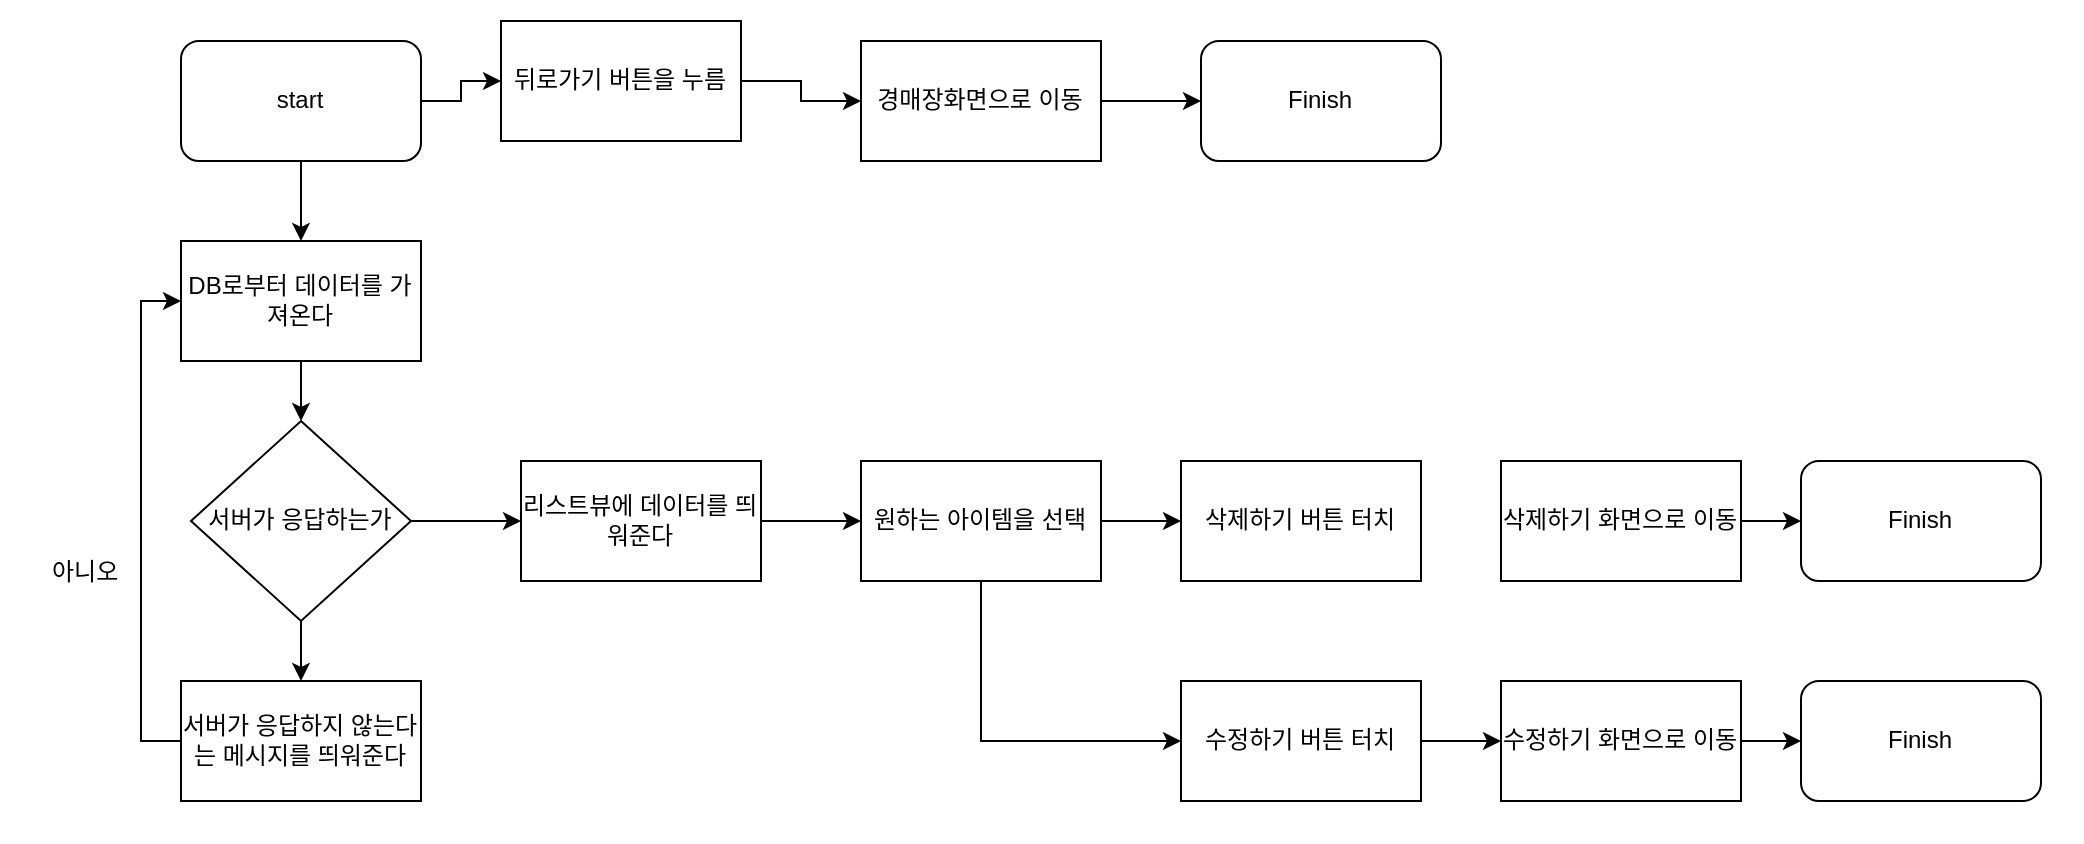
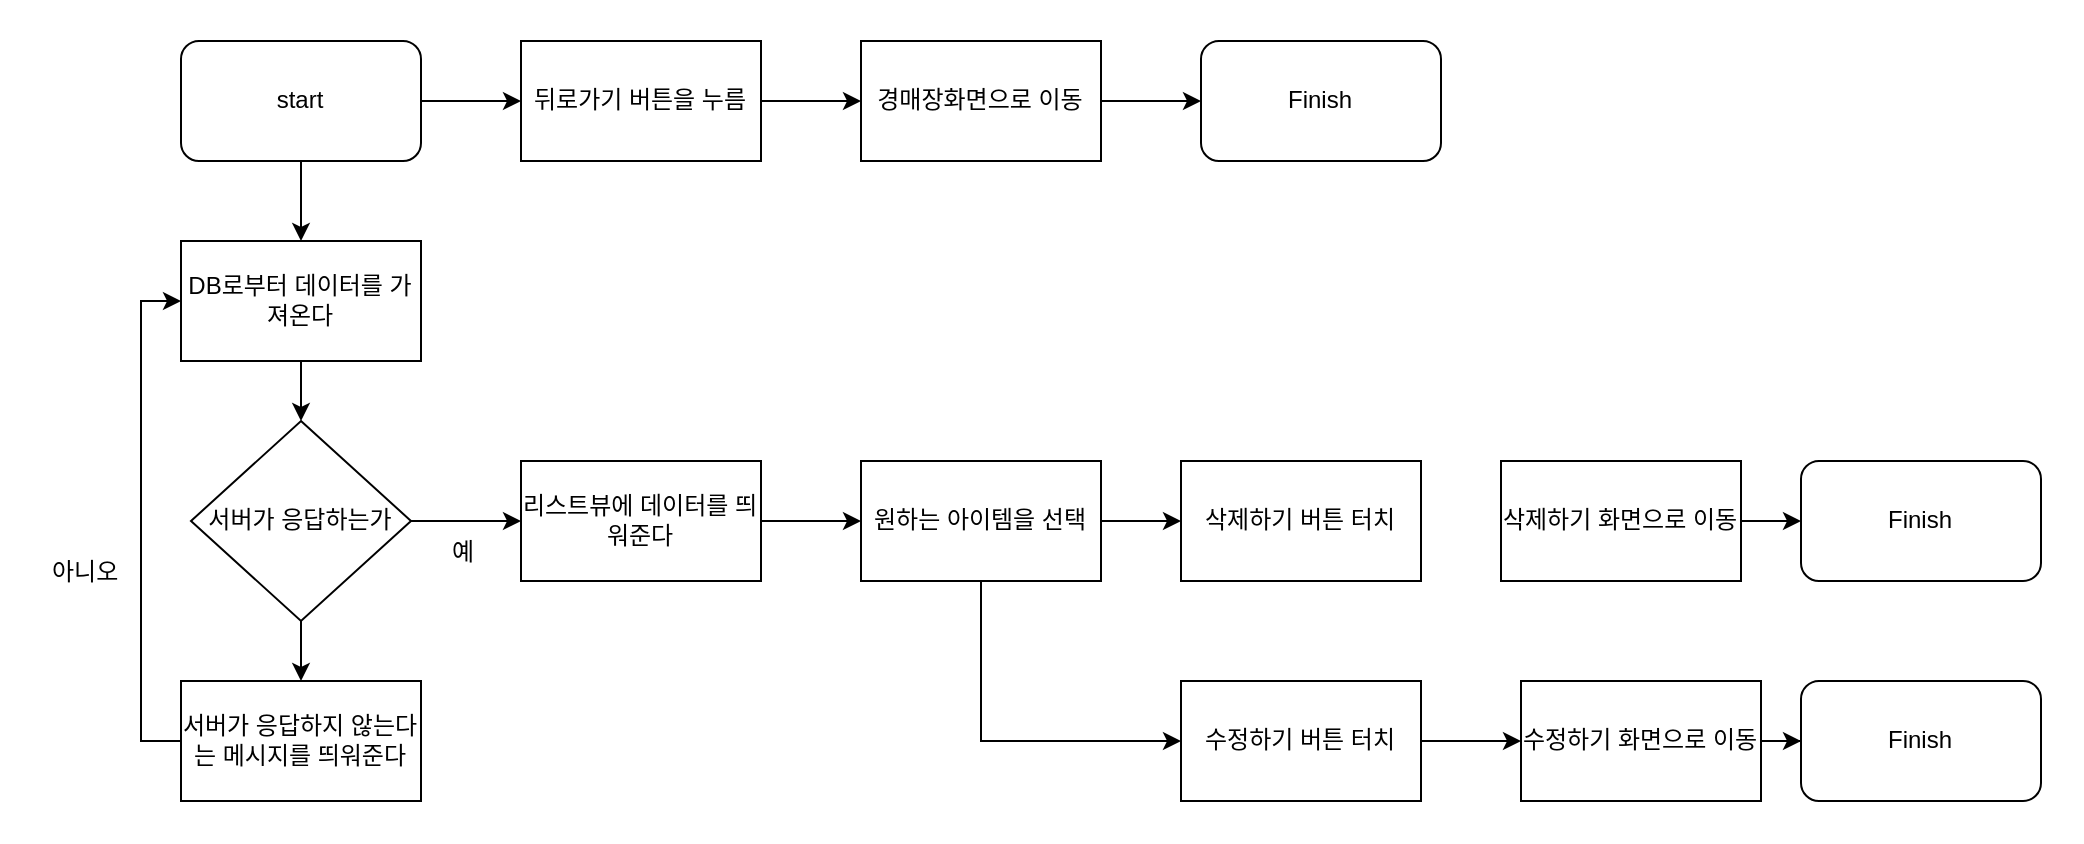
node "뒤로가기 버튼을 누름": moved (621, 81) -> (641, 101)
node "예": added
node "수정하기 화면으로 이동": moved (1621, 741) -> (1641, 741)
